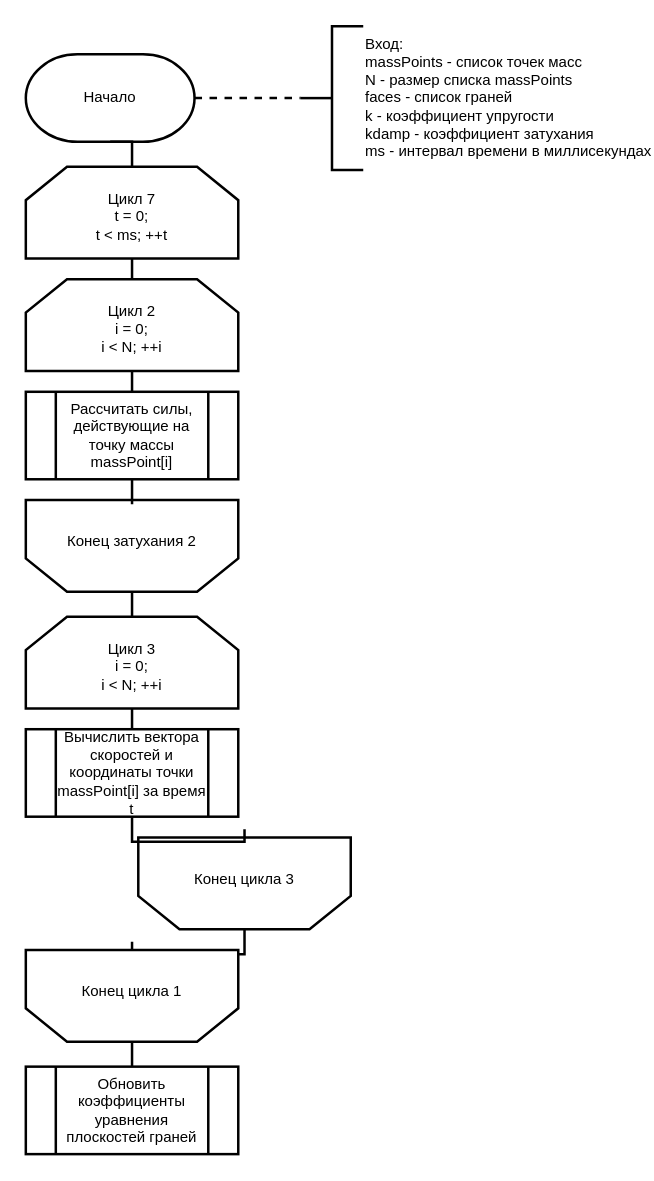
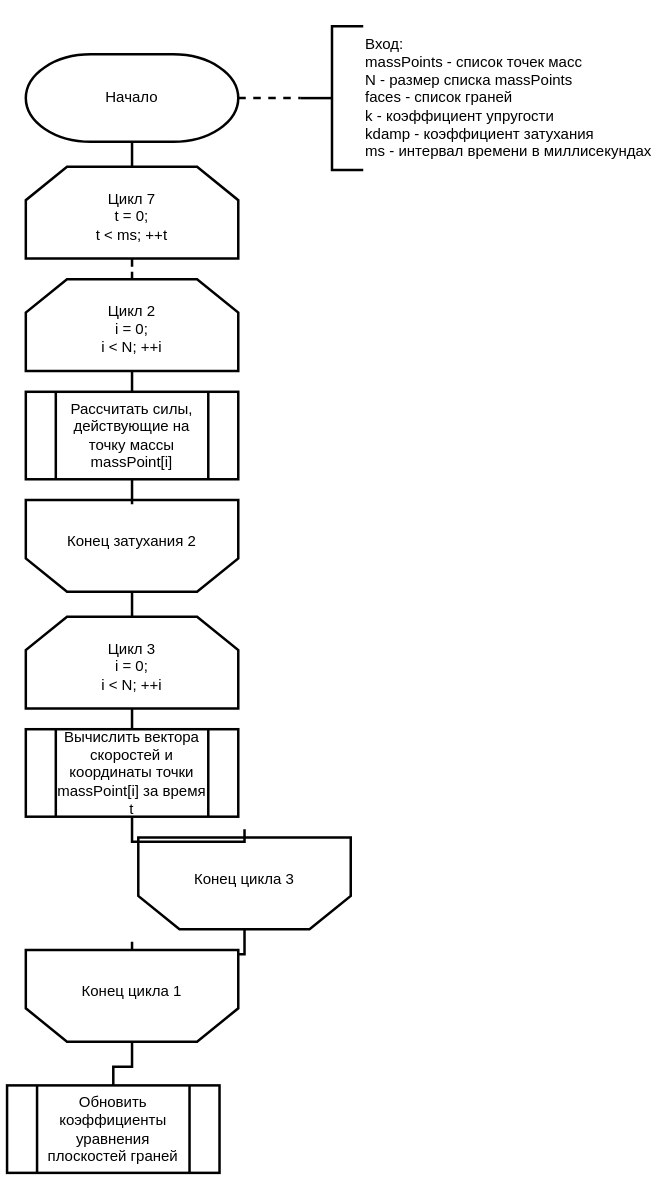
node "Начало": size 169x88 -> 213x88
edge "Цикл 7 t = 0; t < ms; ++t" -- "Цикл 2 i = 0; i < N; ++i": style solid -> dashed
node "Обновить коэффициенты уравнения плоскостей граней": moved (132, 1111) -> (113, 1129)
